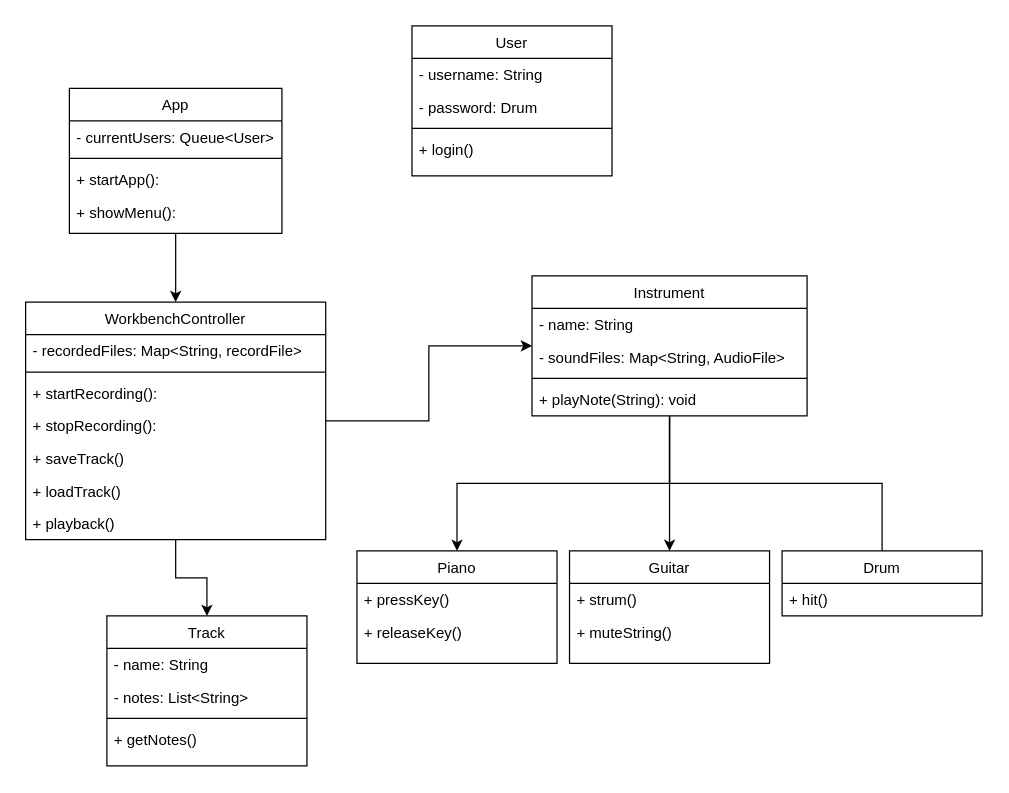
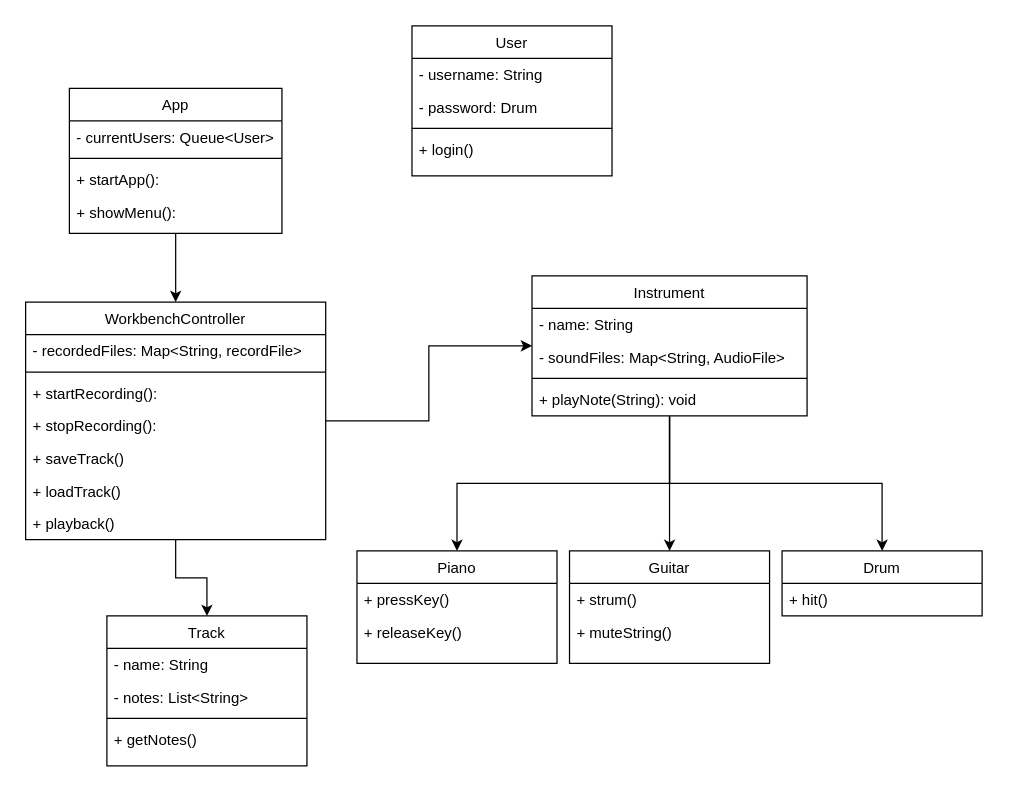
edge "Instrument" -- "Drum": arrowhead none -> classic
